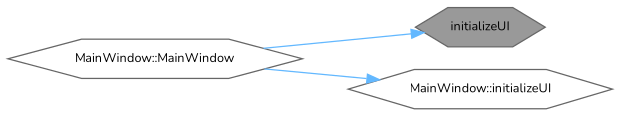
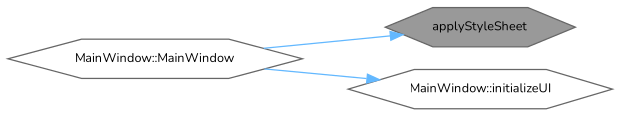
node "initializeUI": label "initializeUI" -> "applyStyleSheet"
